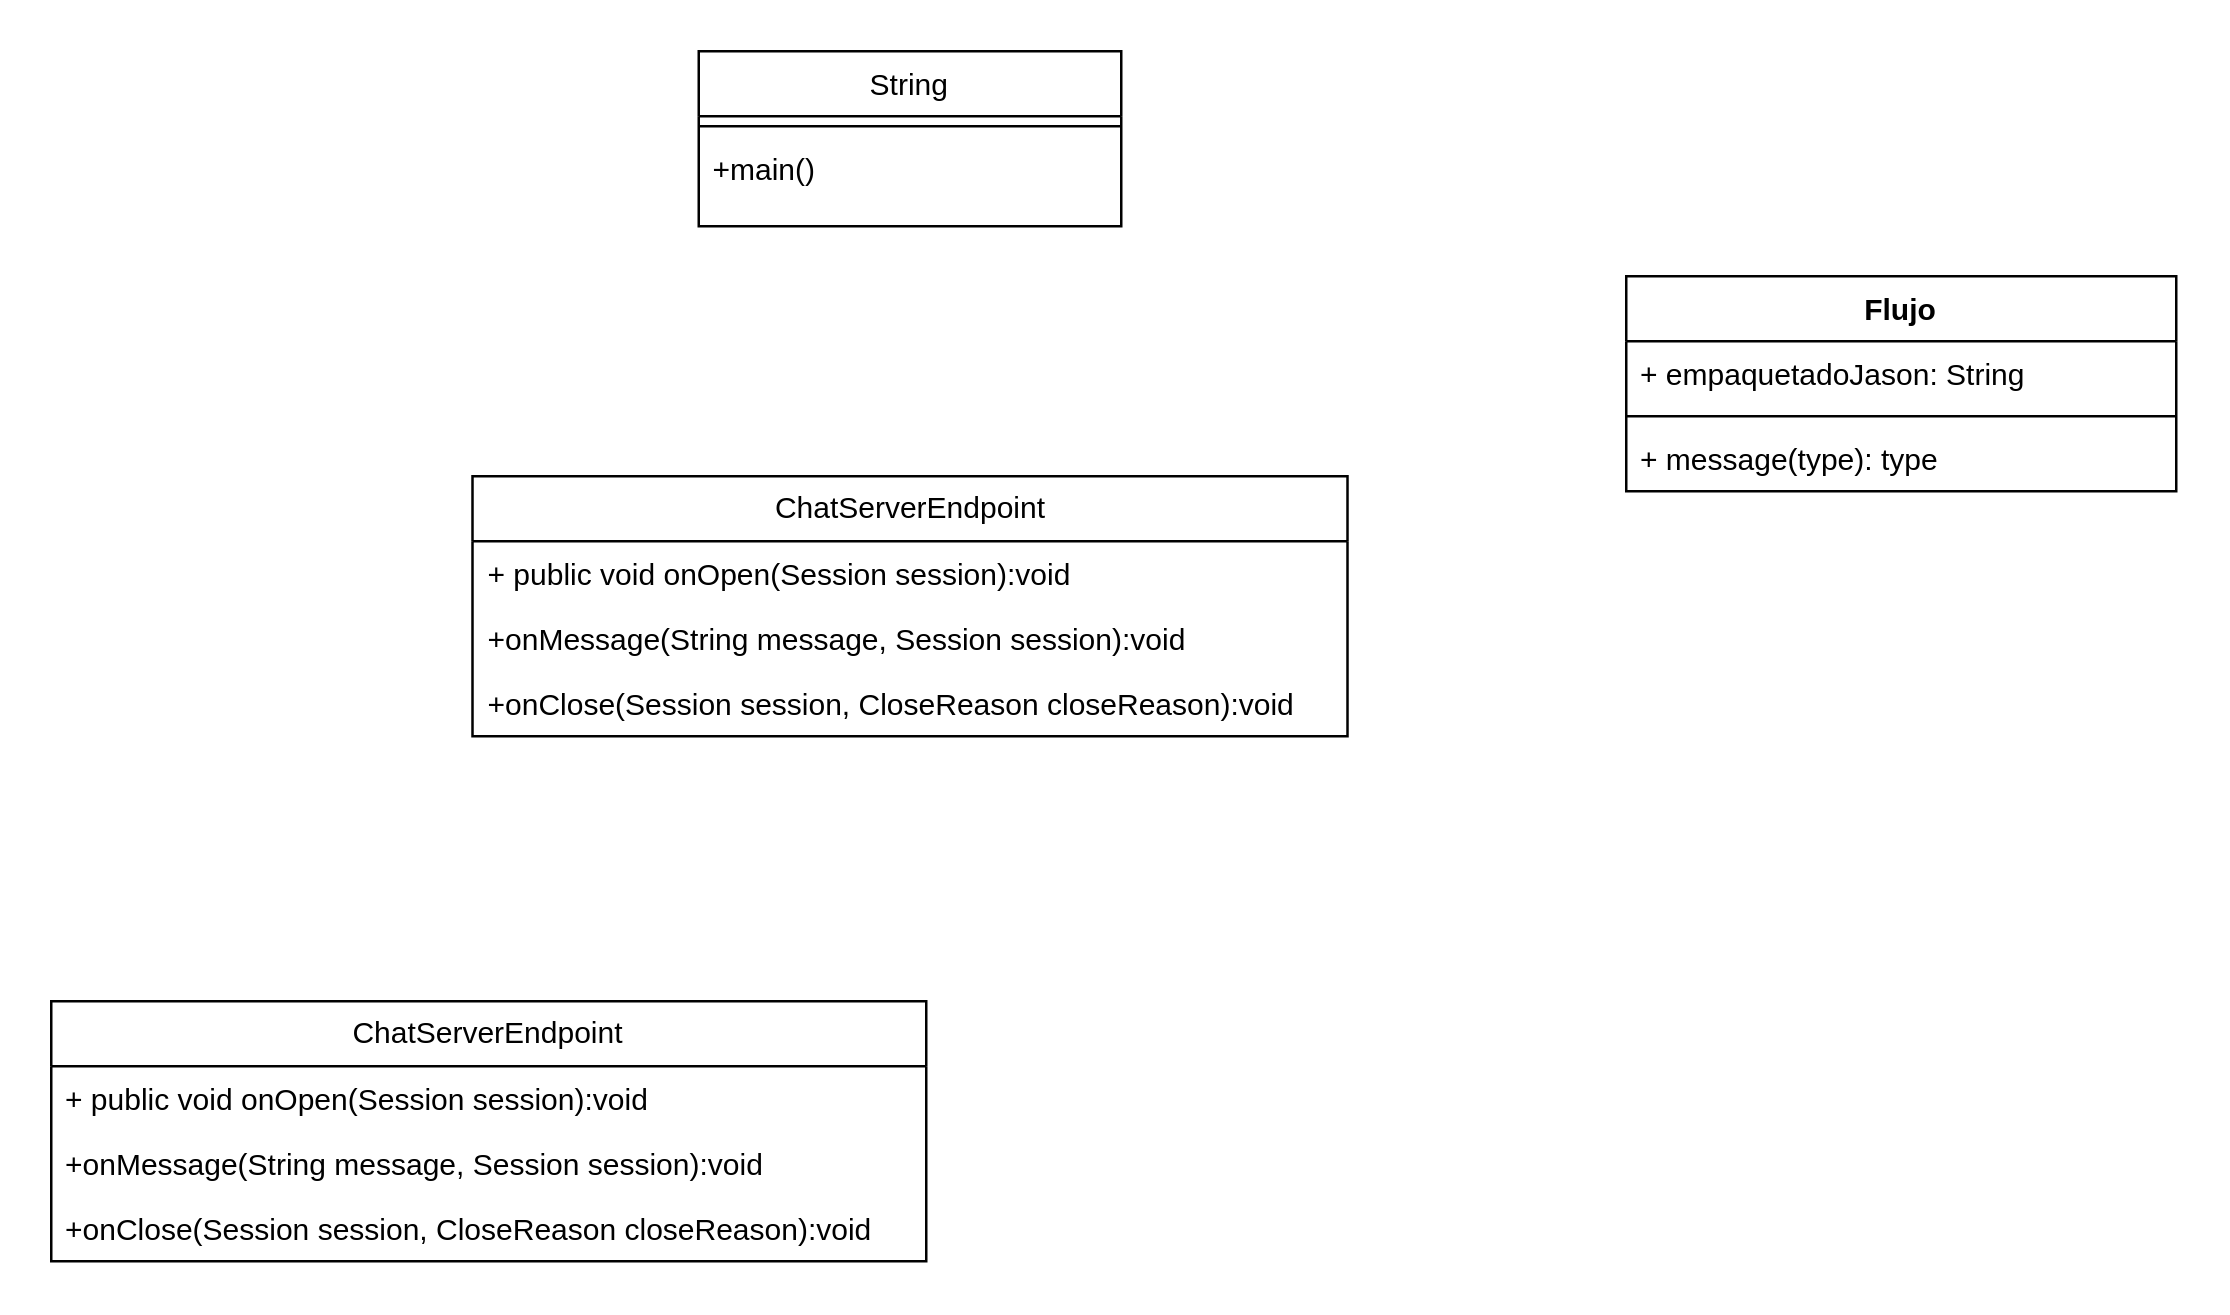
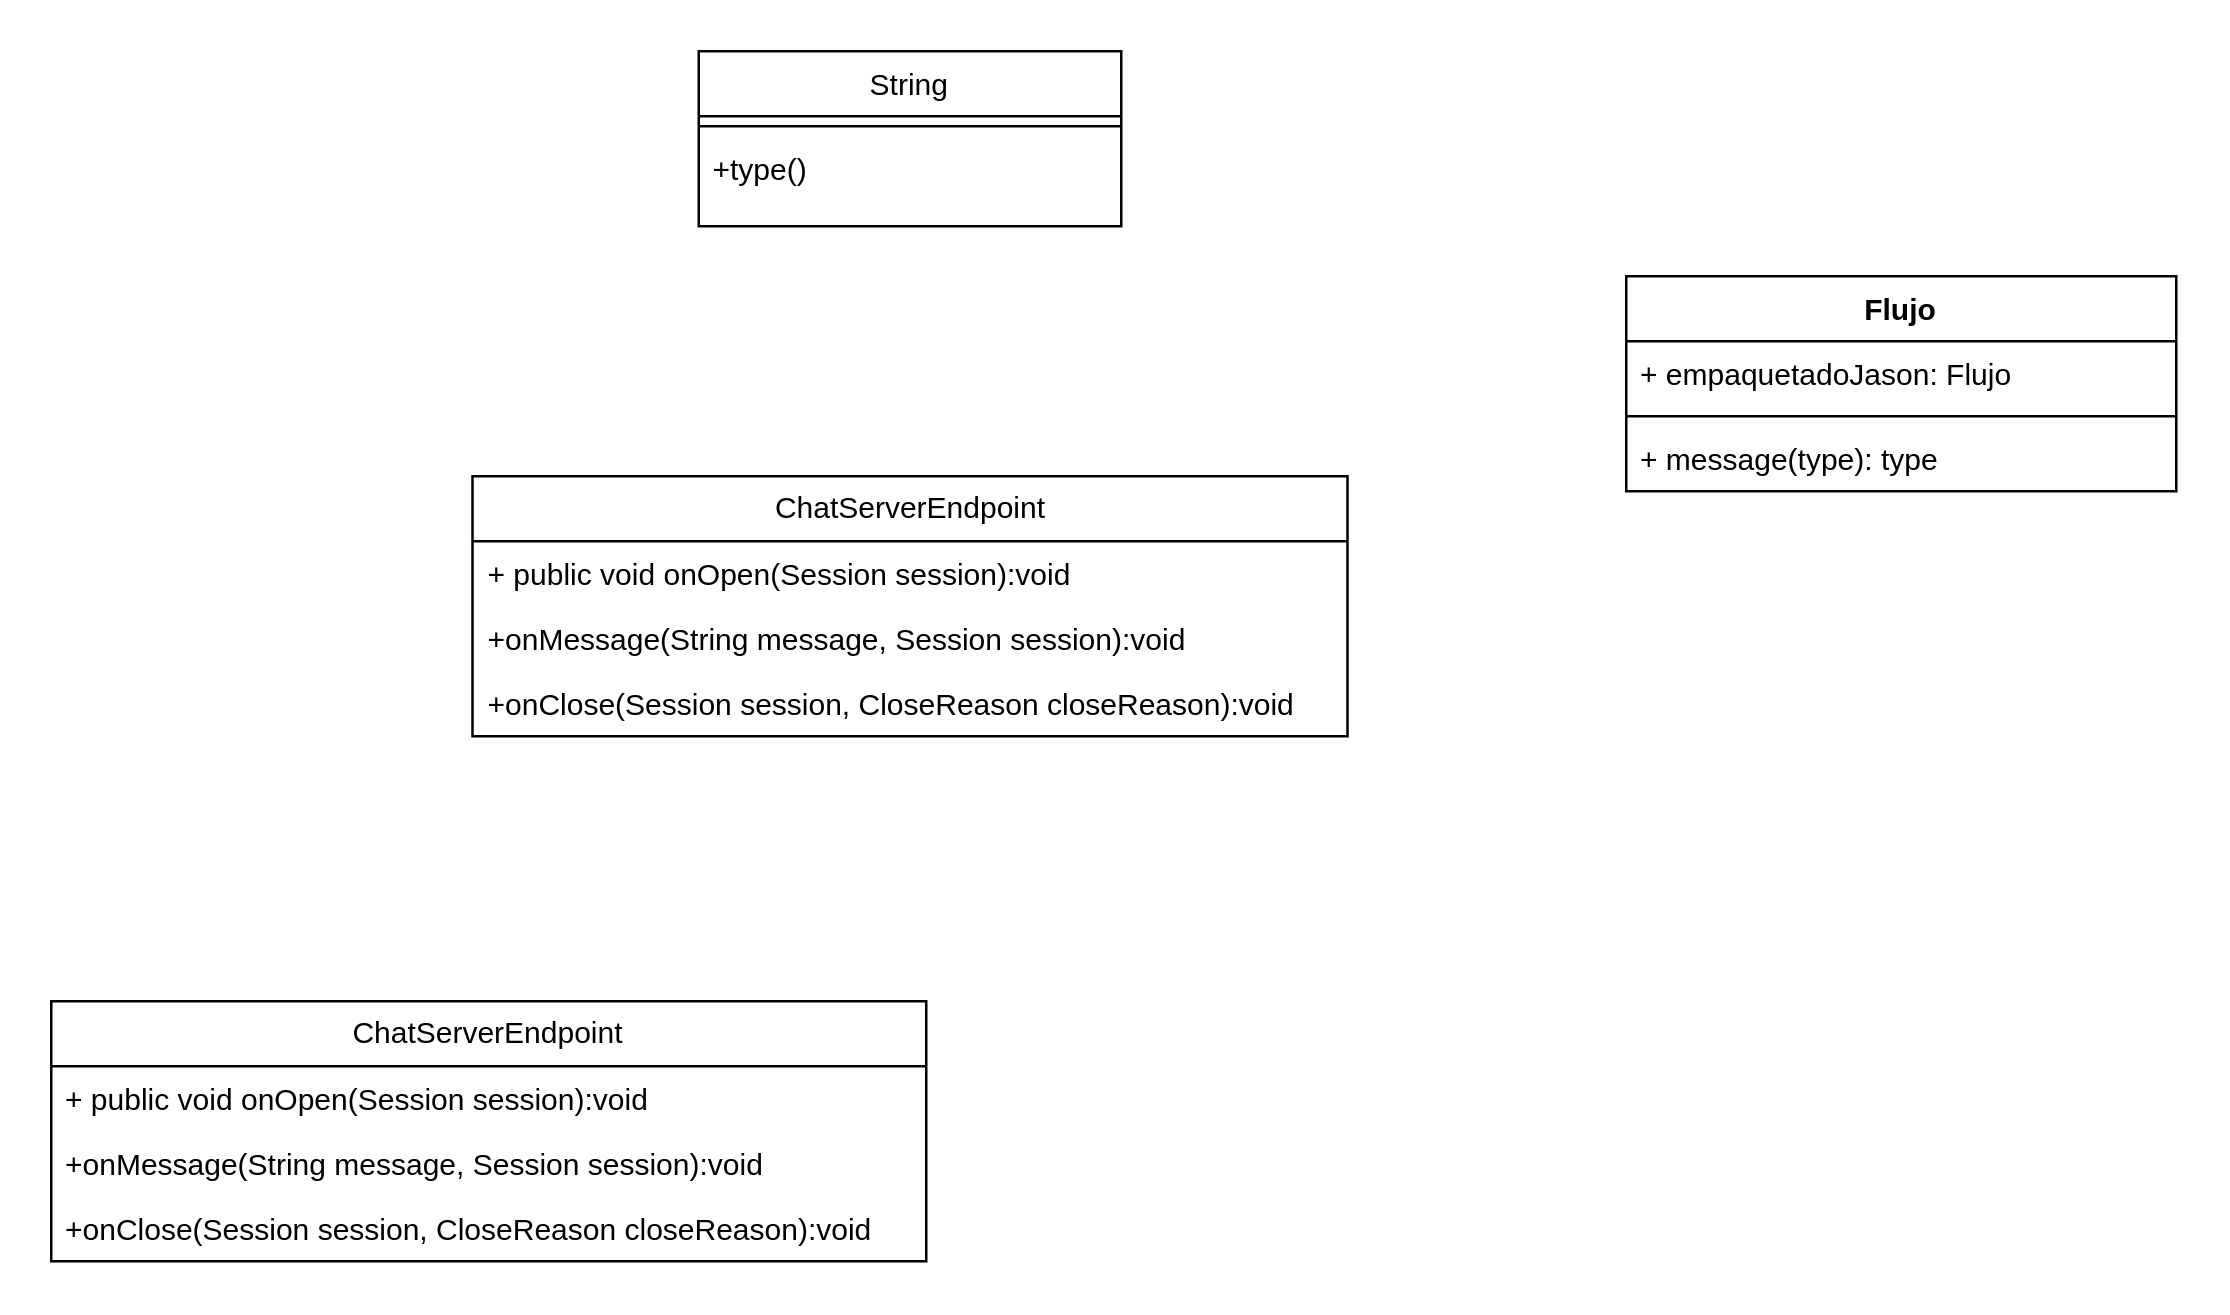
node "+main()": label "+main()" -> "+type()"
node "+ empaquetadoJason: String": label "+ empaquetadoJason: String" -> "+ empaquetadoJason: Flujo"
